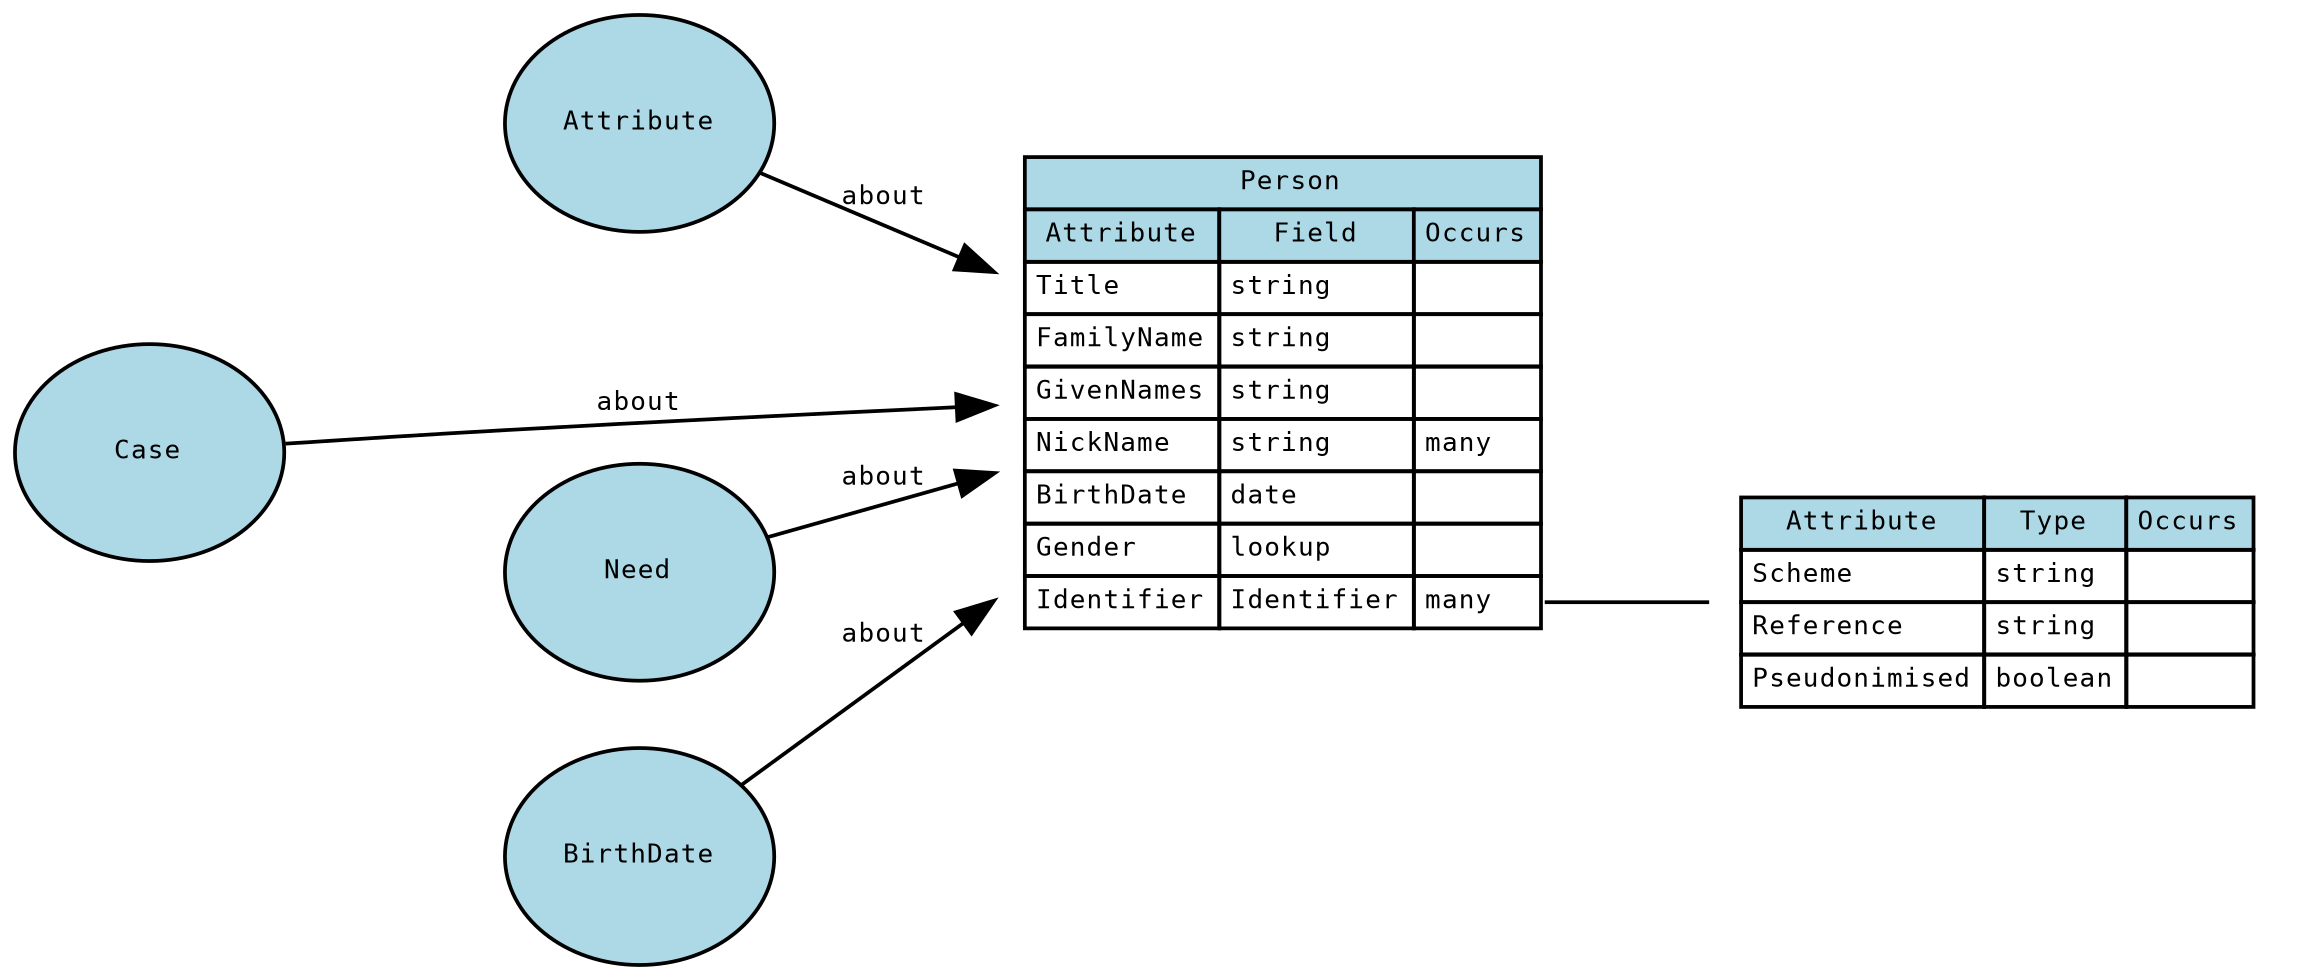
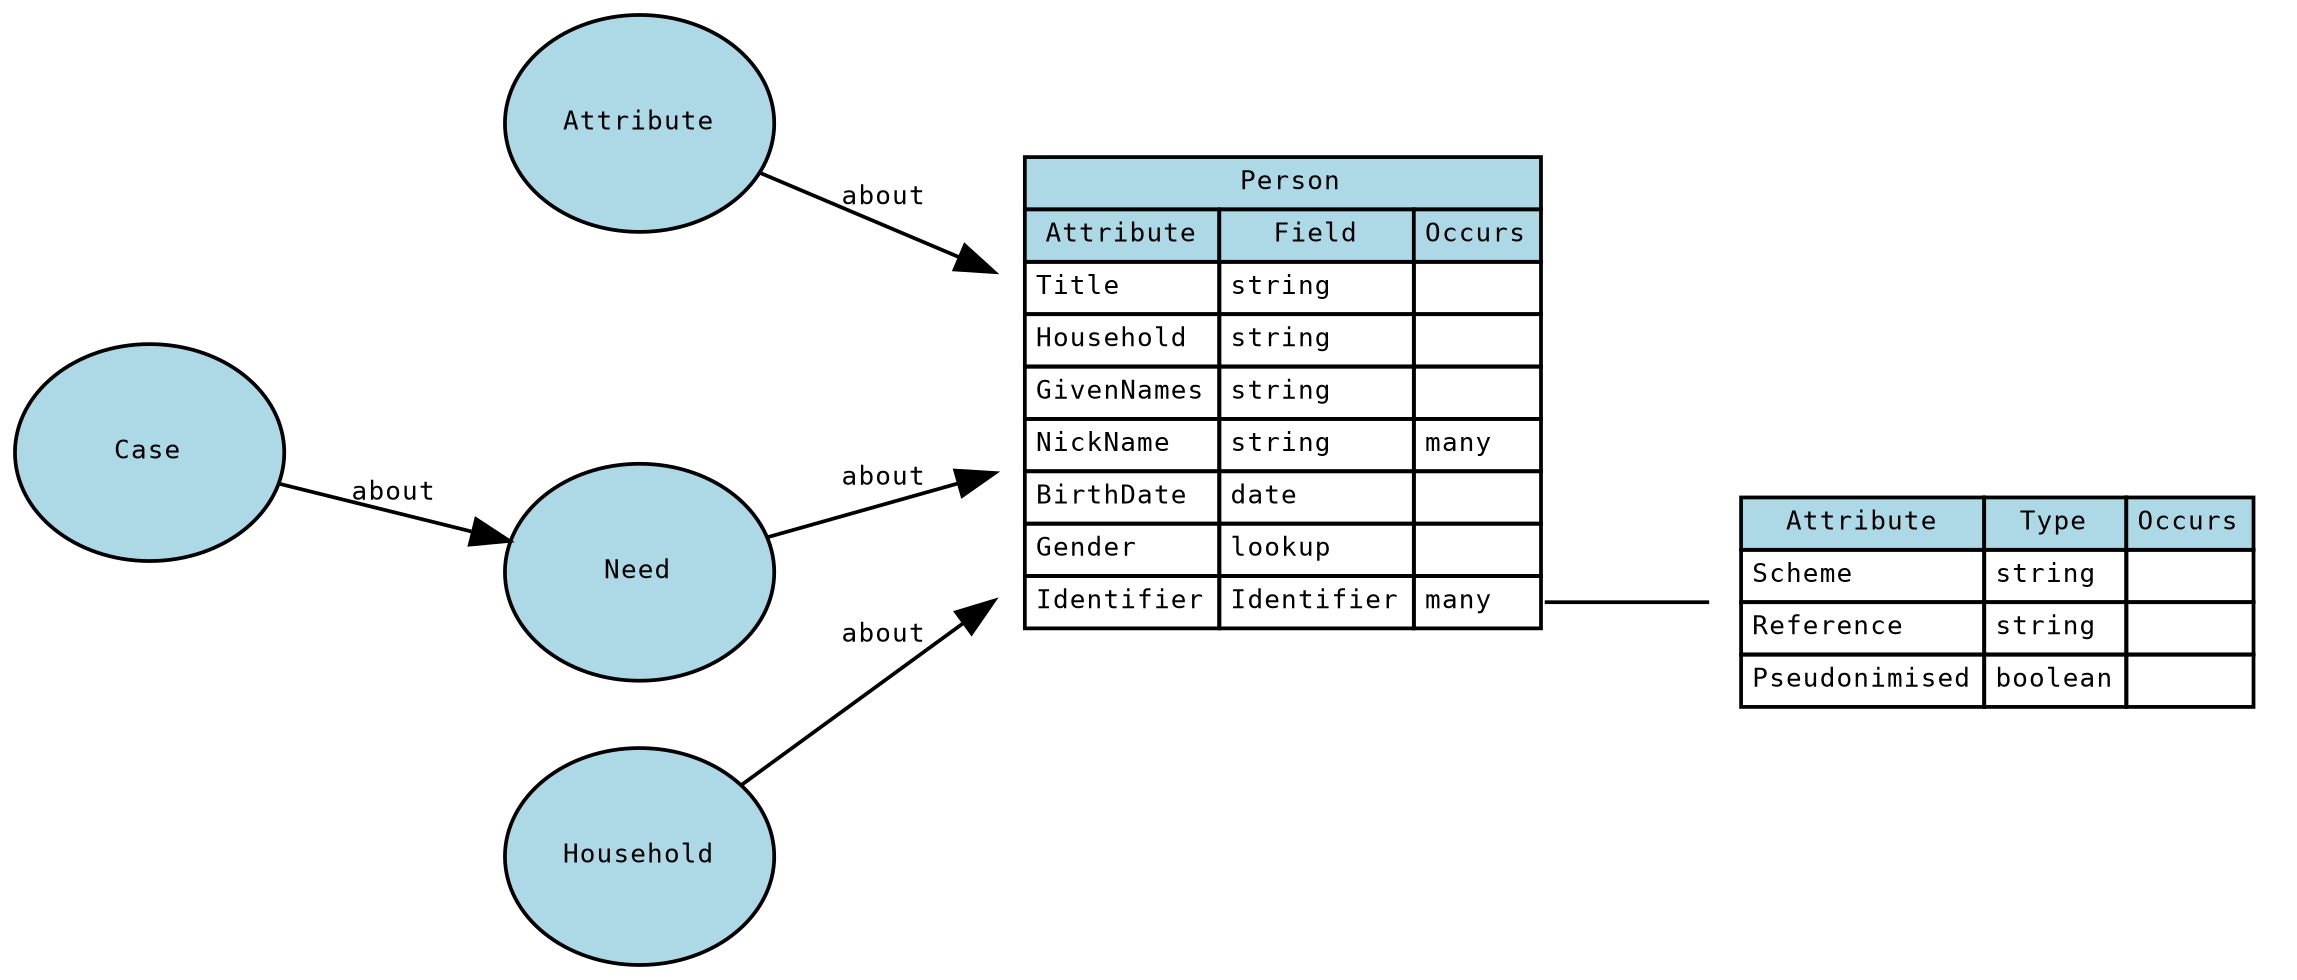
node "Person": text "FamilyName" -> "Household"
edge "Case" -> "Person": now "Case" -> "Need"
node "BirthDate": label "BirthDate" -> "Household"
